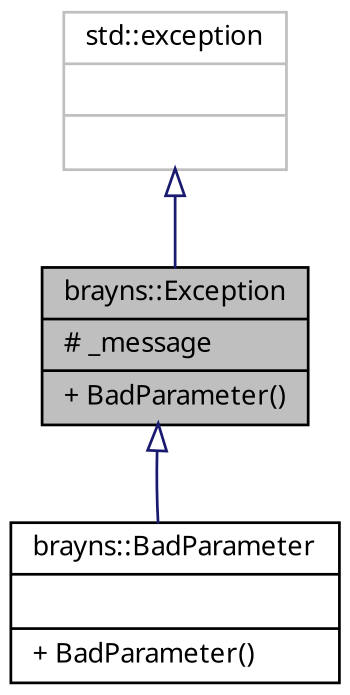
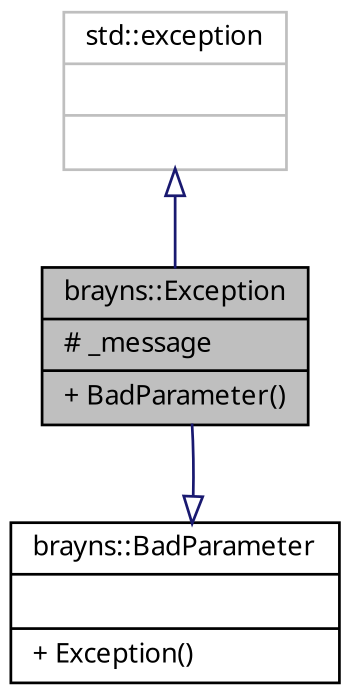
edge "brayns::BadParameter" -> "brayns::Exception": reversed
node "brayns::BadParameter": text "+ BadParameter()" -> "+ Exception()"
